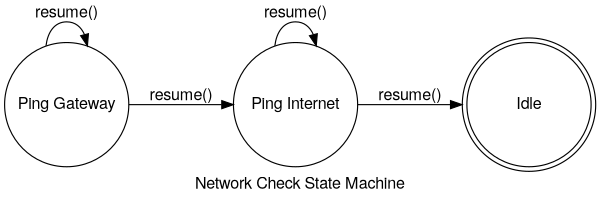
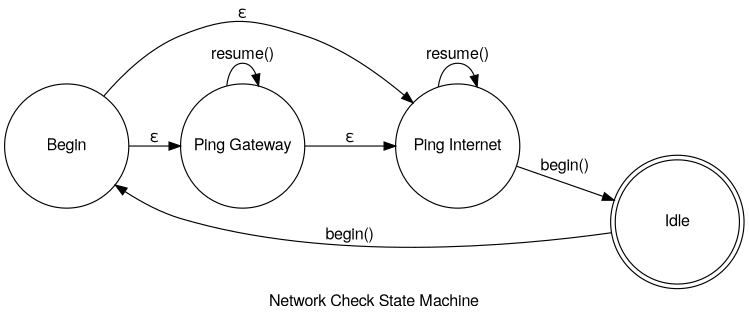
edge "Ping Gateway" -> "Ping Internet": label "resume()" -> "ε"
edge "Ping Internet" -> "Idle": label "resume()" -> "begin()"
node "Begin": added
